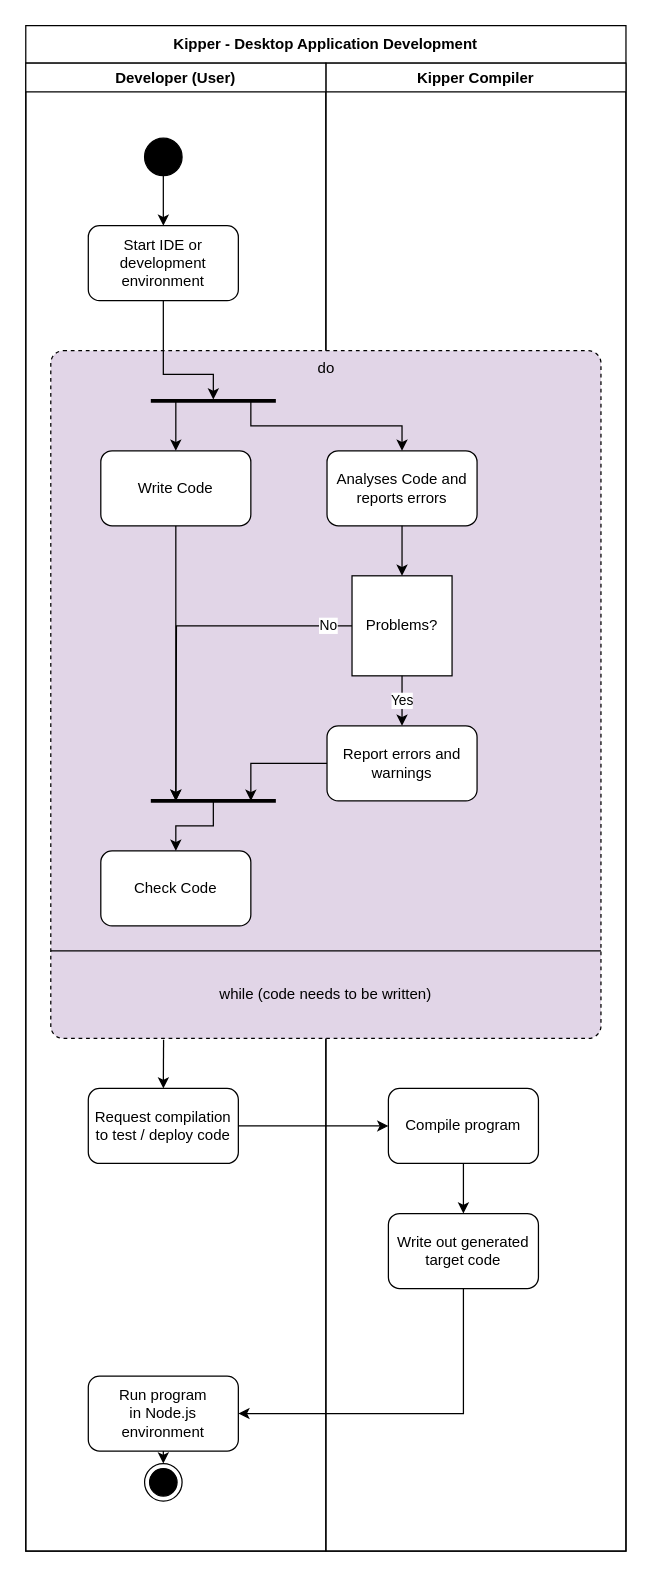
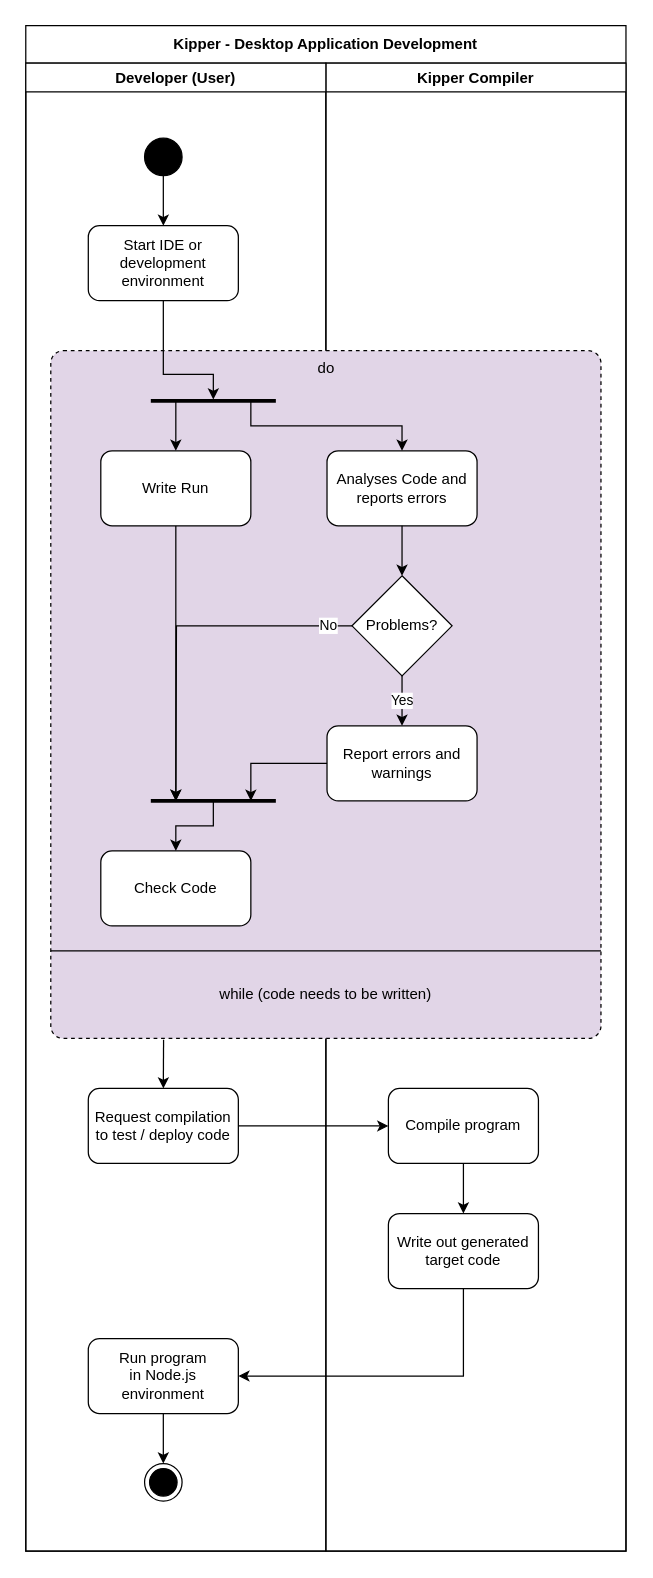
node "Write Code": label "Write Code" -> "Write Run"
node "Problems?": shape rectangle -> diamond
node "Run program in Node.js environment": moved (163, 1413) -> (163, 1376)
